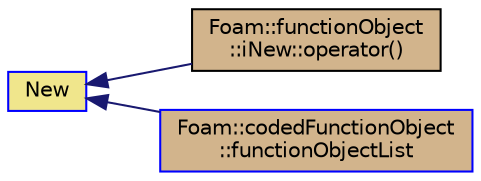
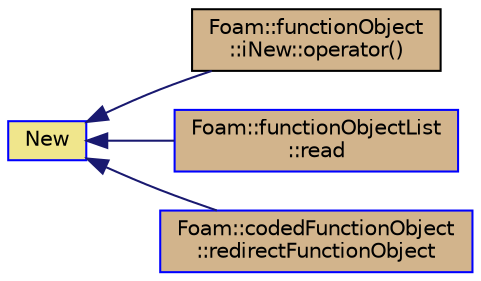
node "Foam::codedFunctionObject ::functionObjectList": label "Foam::codedFunctionObject ::functionObjectList" -> "Foam::codedFunctionObject ::redirectFunctionObject"
node "Foam::functionObjectList ::read": added
